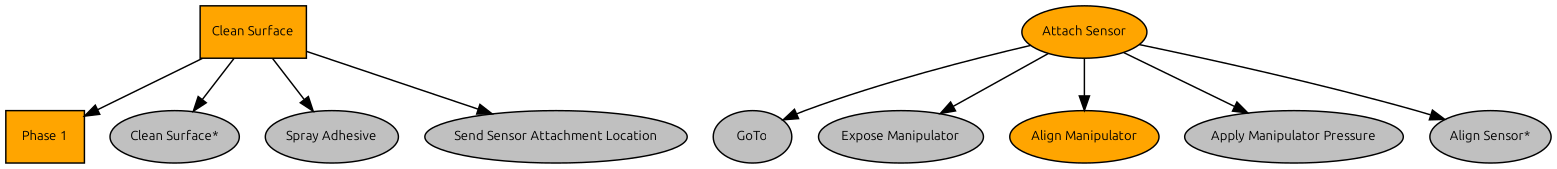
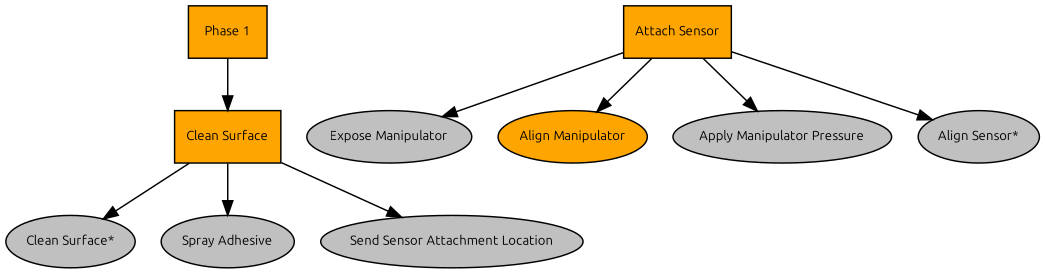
node "Attach Sensor": shape ellipse -> box
edge "Clean Surface" -> "Phase 1": reversed
node "GoTo": removed
